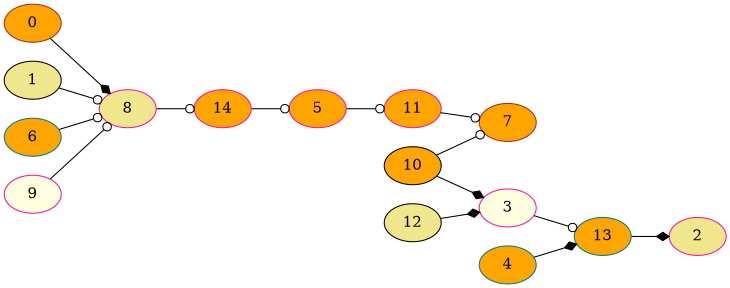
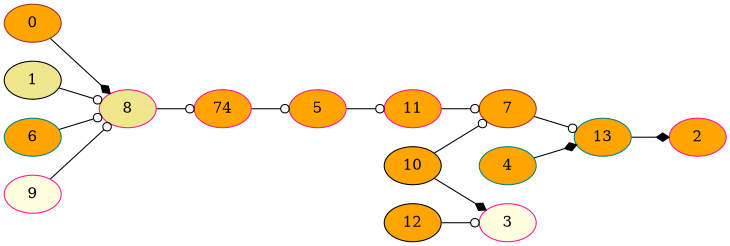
node "14": label "14" -> "74"
edge "12" -> "3": arrowhead diamond -> odot
edge "3" -> "13": now "7" -> "13"
node "12": fillcolor khaki -> orange
node "2": fillcolor khaki -> orange
